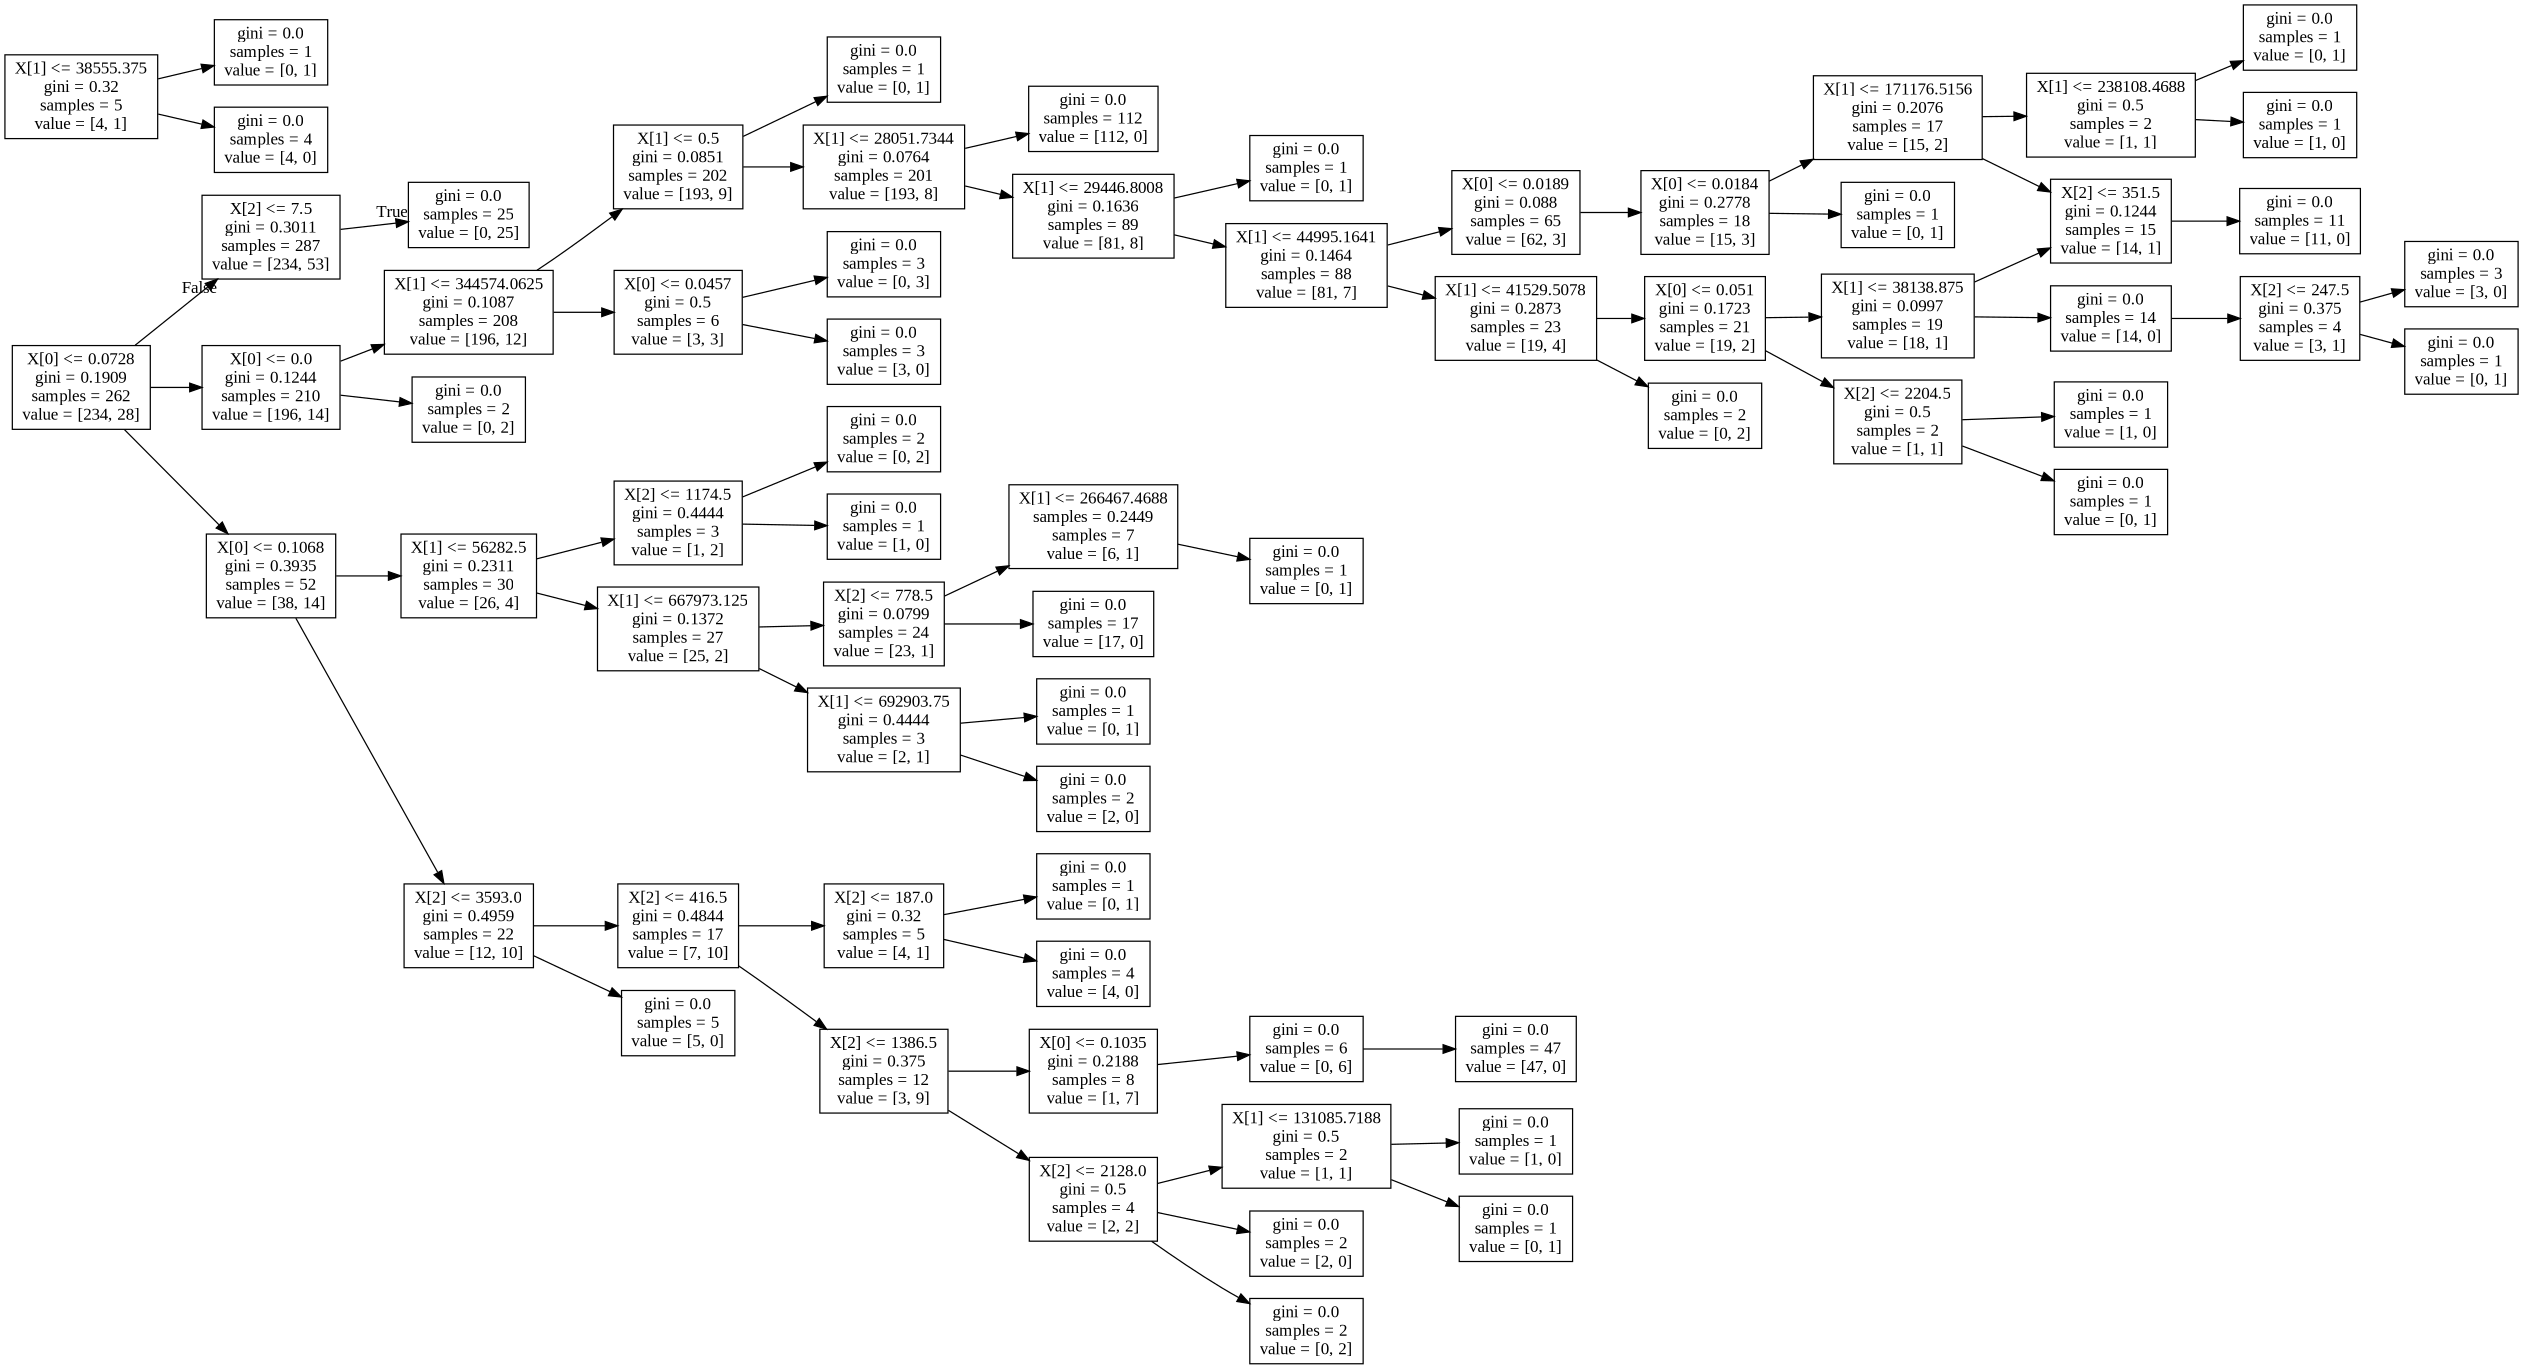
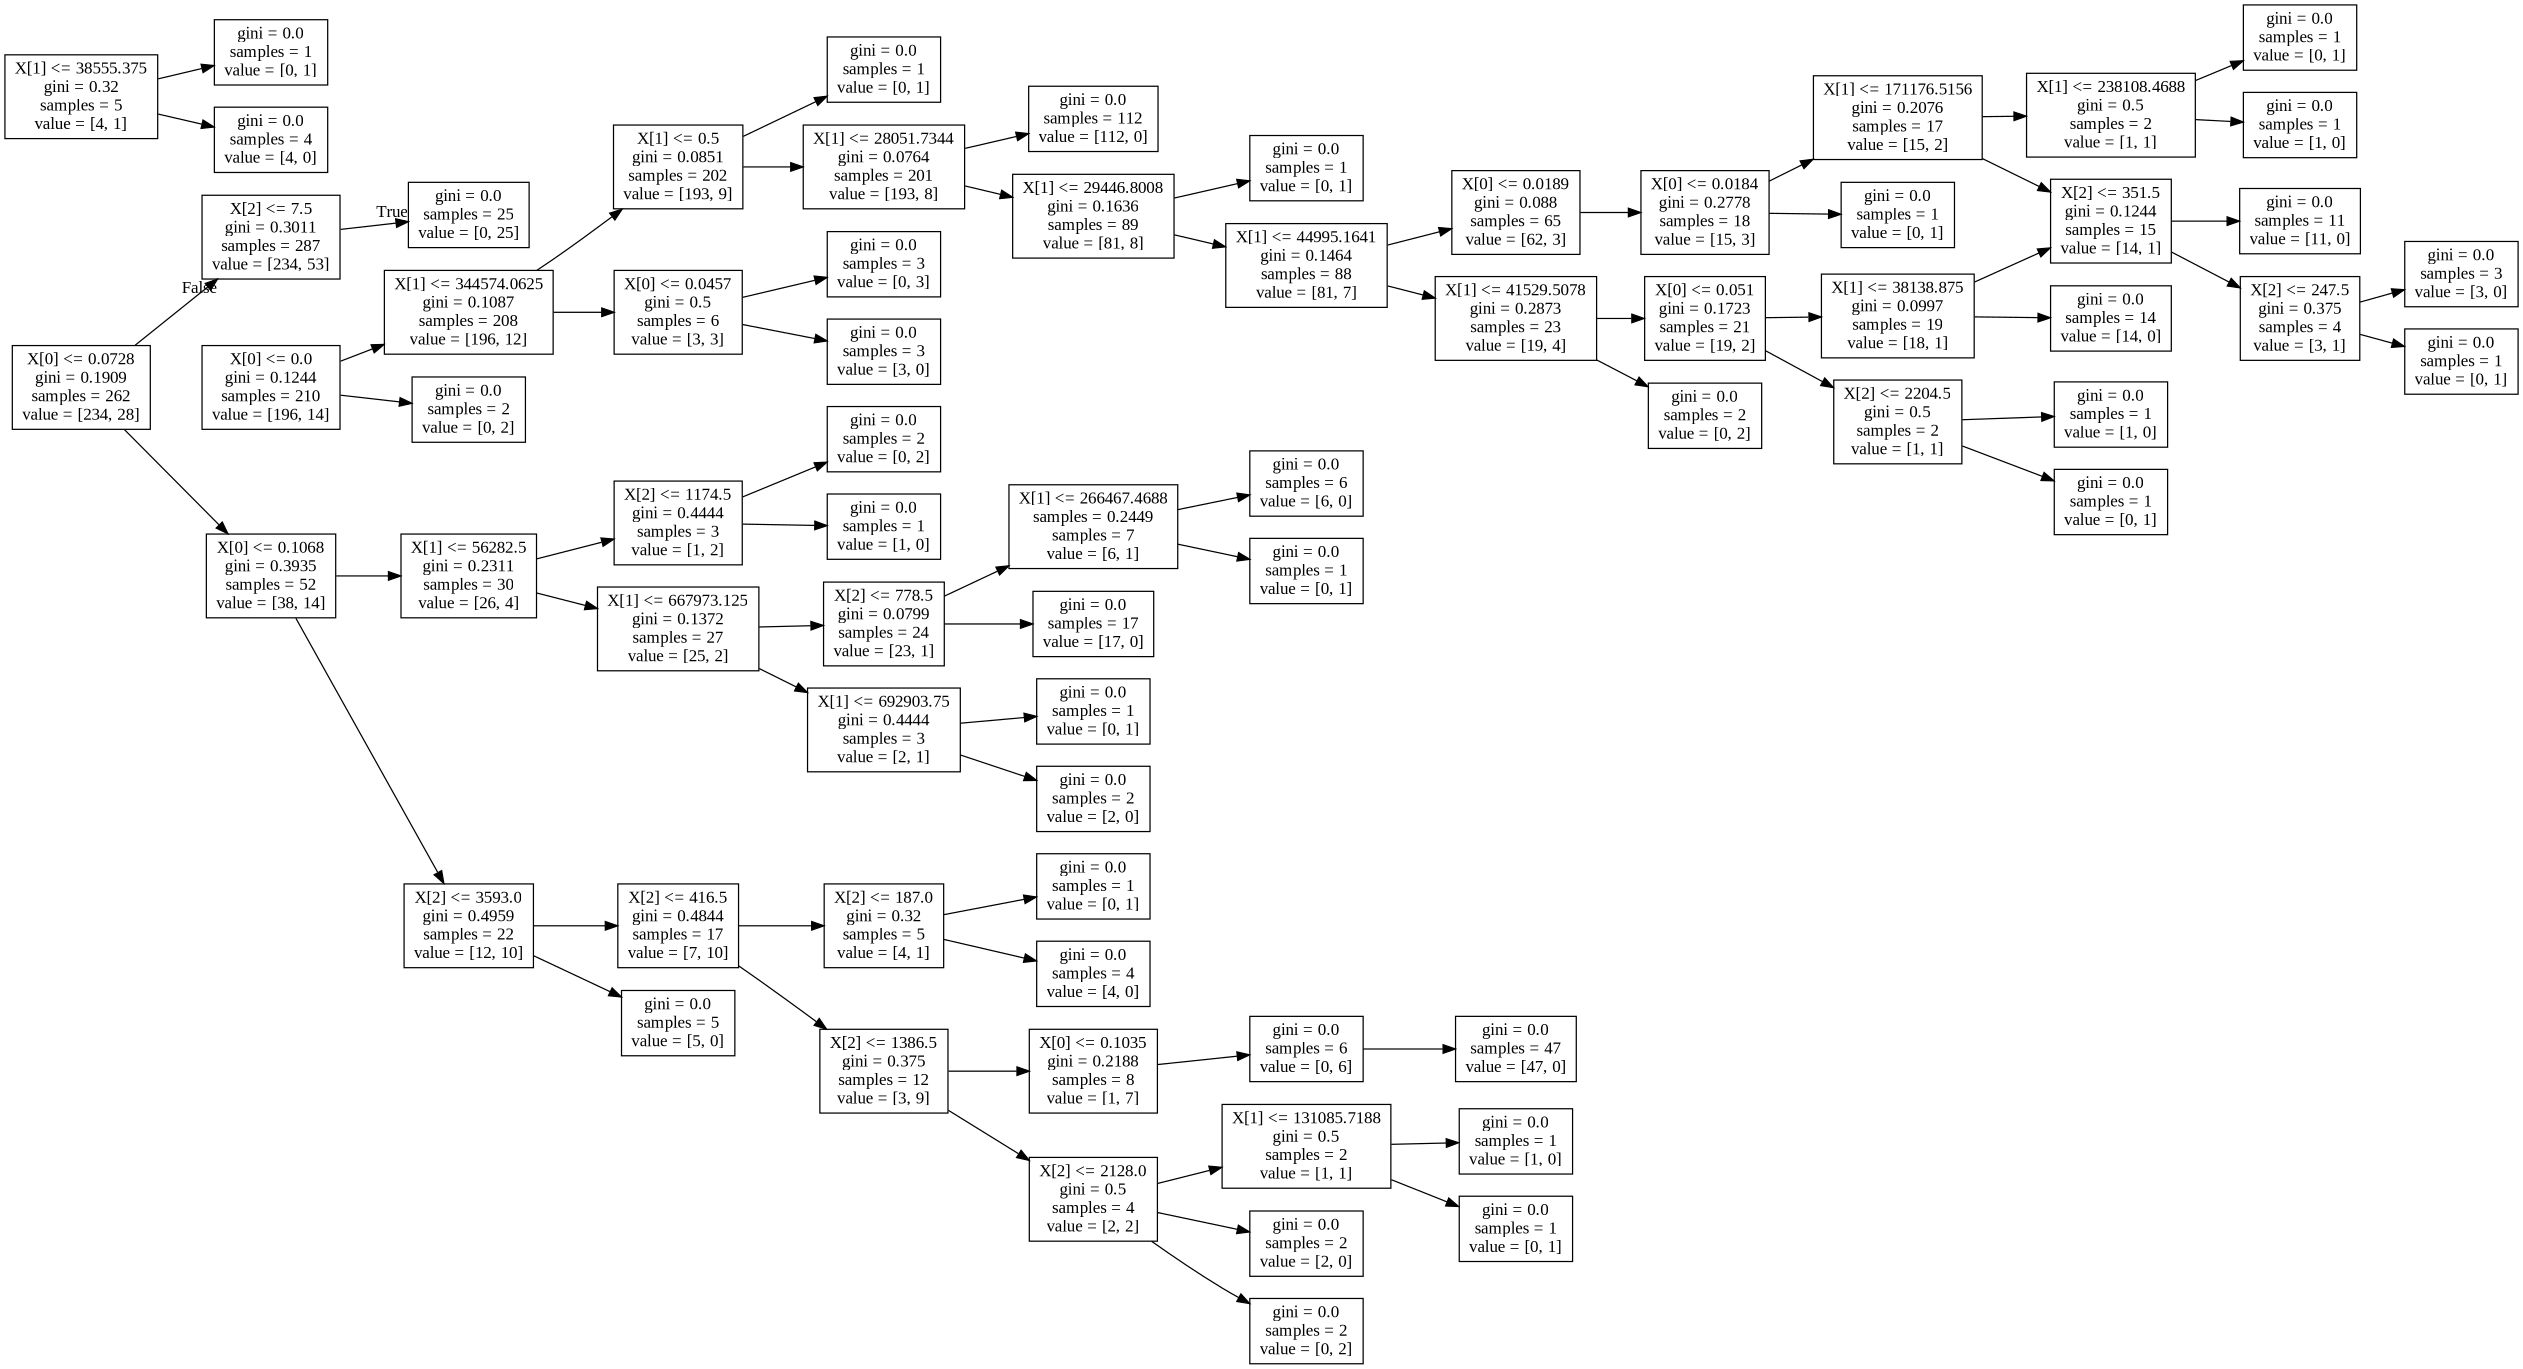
edge "gini = 0.0 samples = 14 value = [14, 0]" -> "X[2] <= 247.5 gini = 0.375 samples = 4 value = [3, 1]": now "X[2] <= 351.5 gini = 0.1244 samples = 15 value = [14, 1]" -> "X[2] <= 247.5 gini = 0.375 samples = 4 value = [3, 1]"
edge "X[0] <= 0.0728 gini = 0.1909 samples = 262 value = [234, 28]" -> "X[0] <= 0.0 gini = 0.1244 samples = 210 value = [196, 14]": removed
node "gini = 0.0 samples = 6 value = [6, 0]": added
